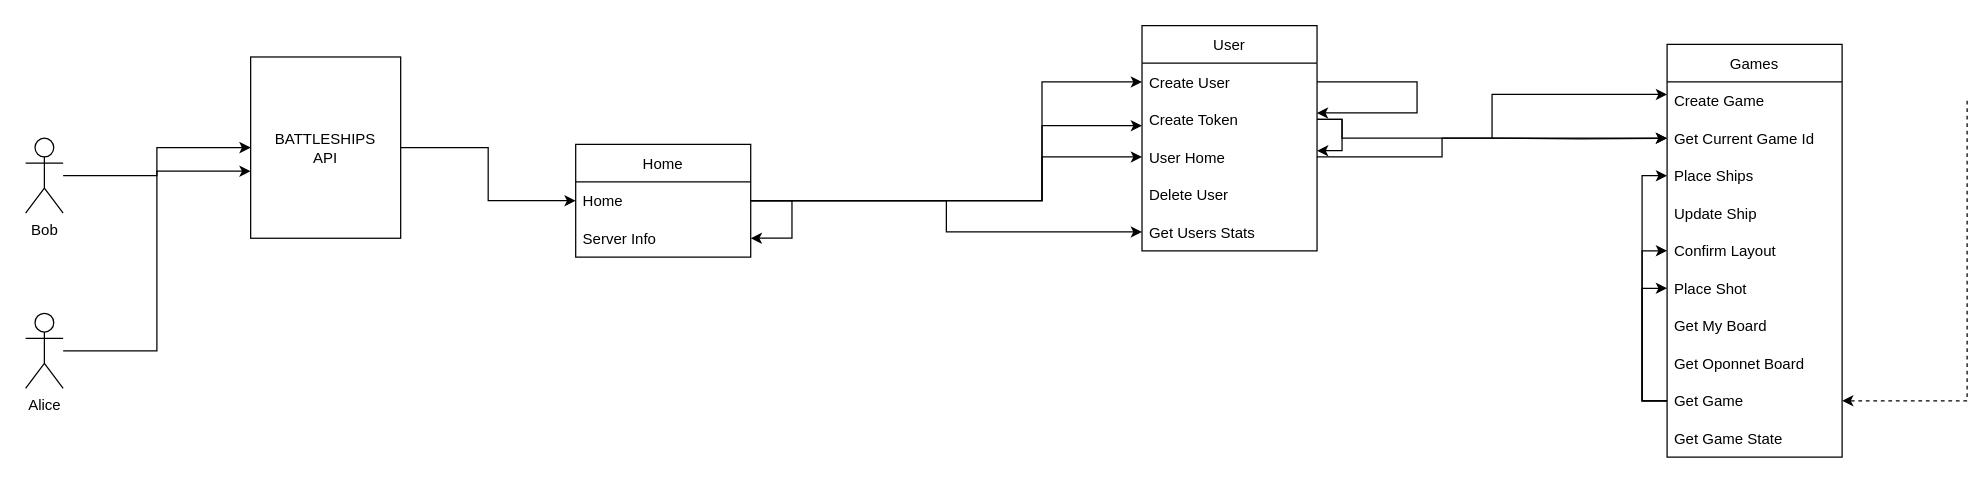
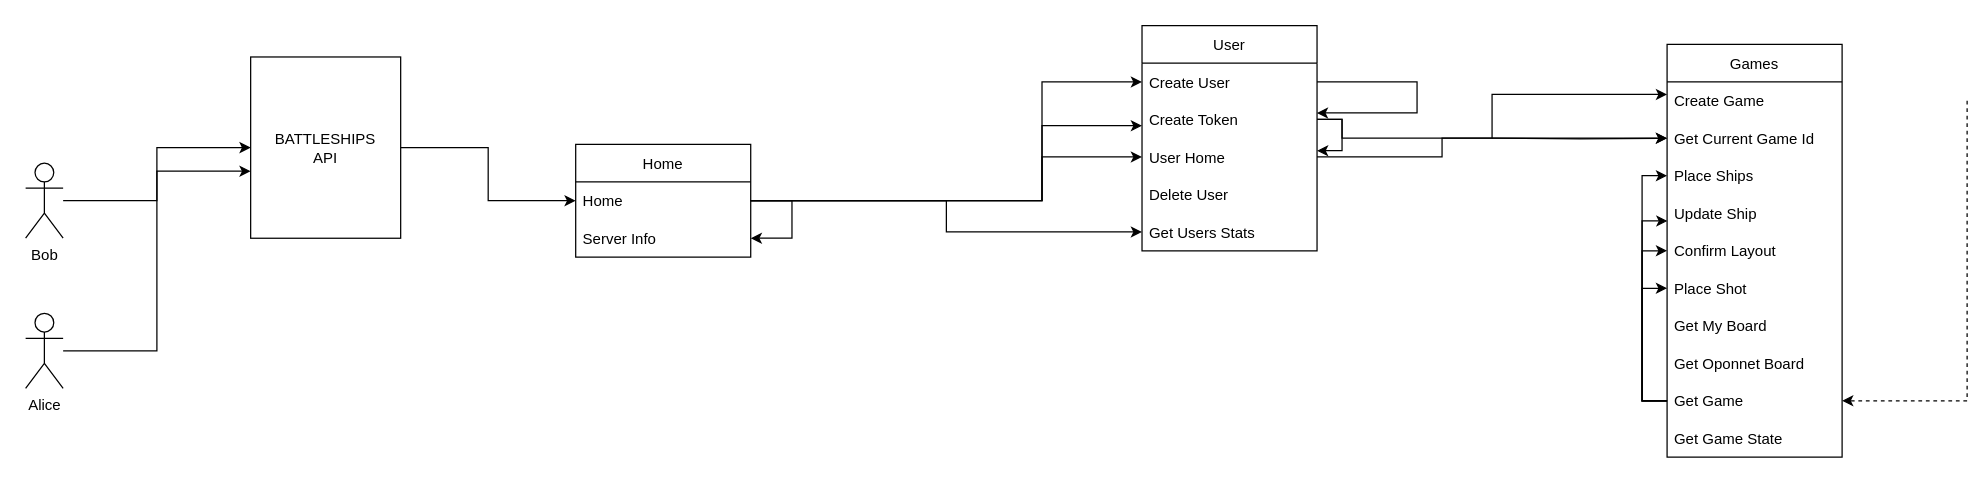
node "Bob": moved (44, 176) -> (44, 201)
edge "Get Game" -> "Update Ship": added
